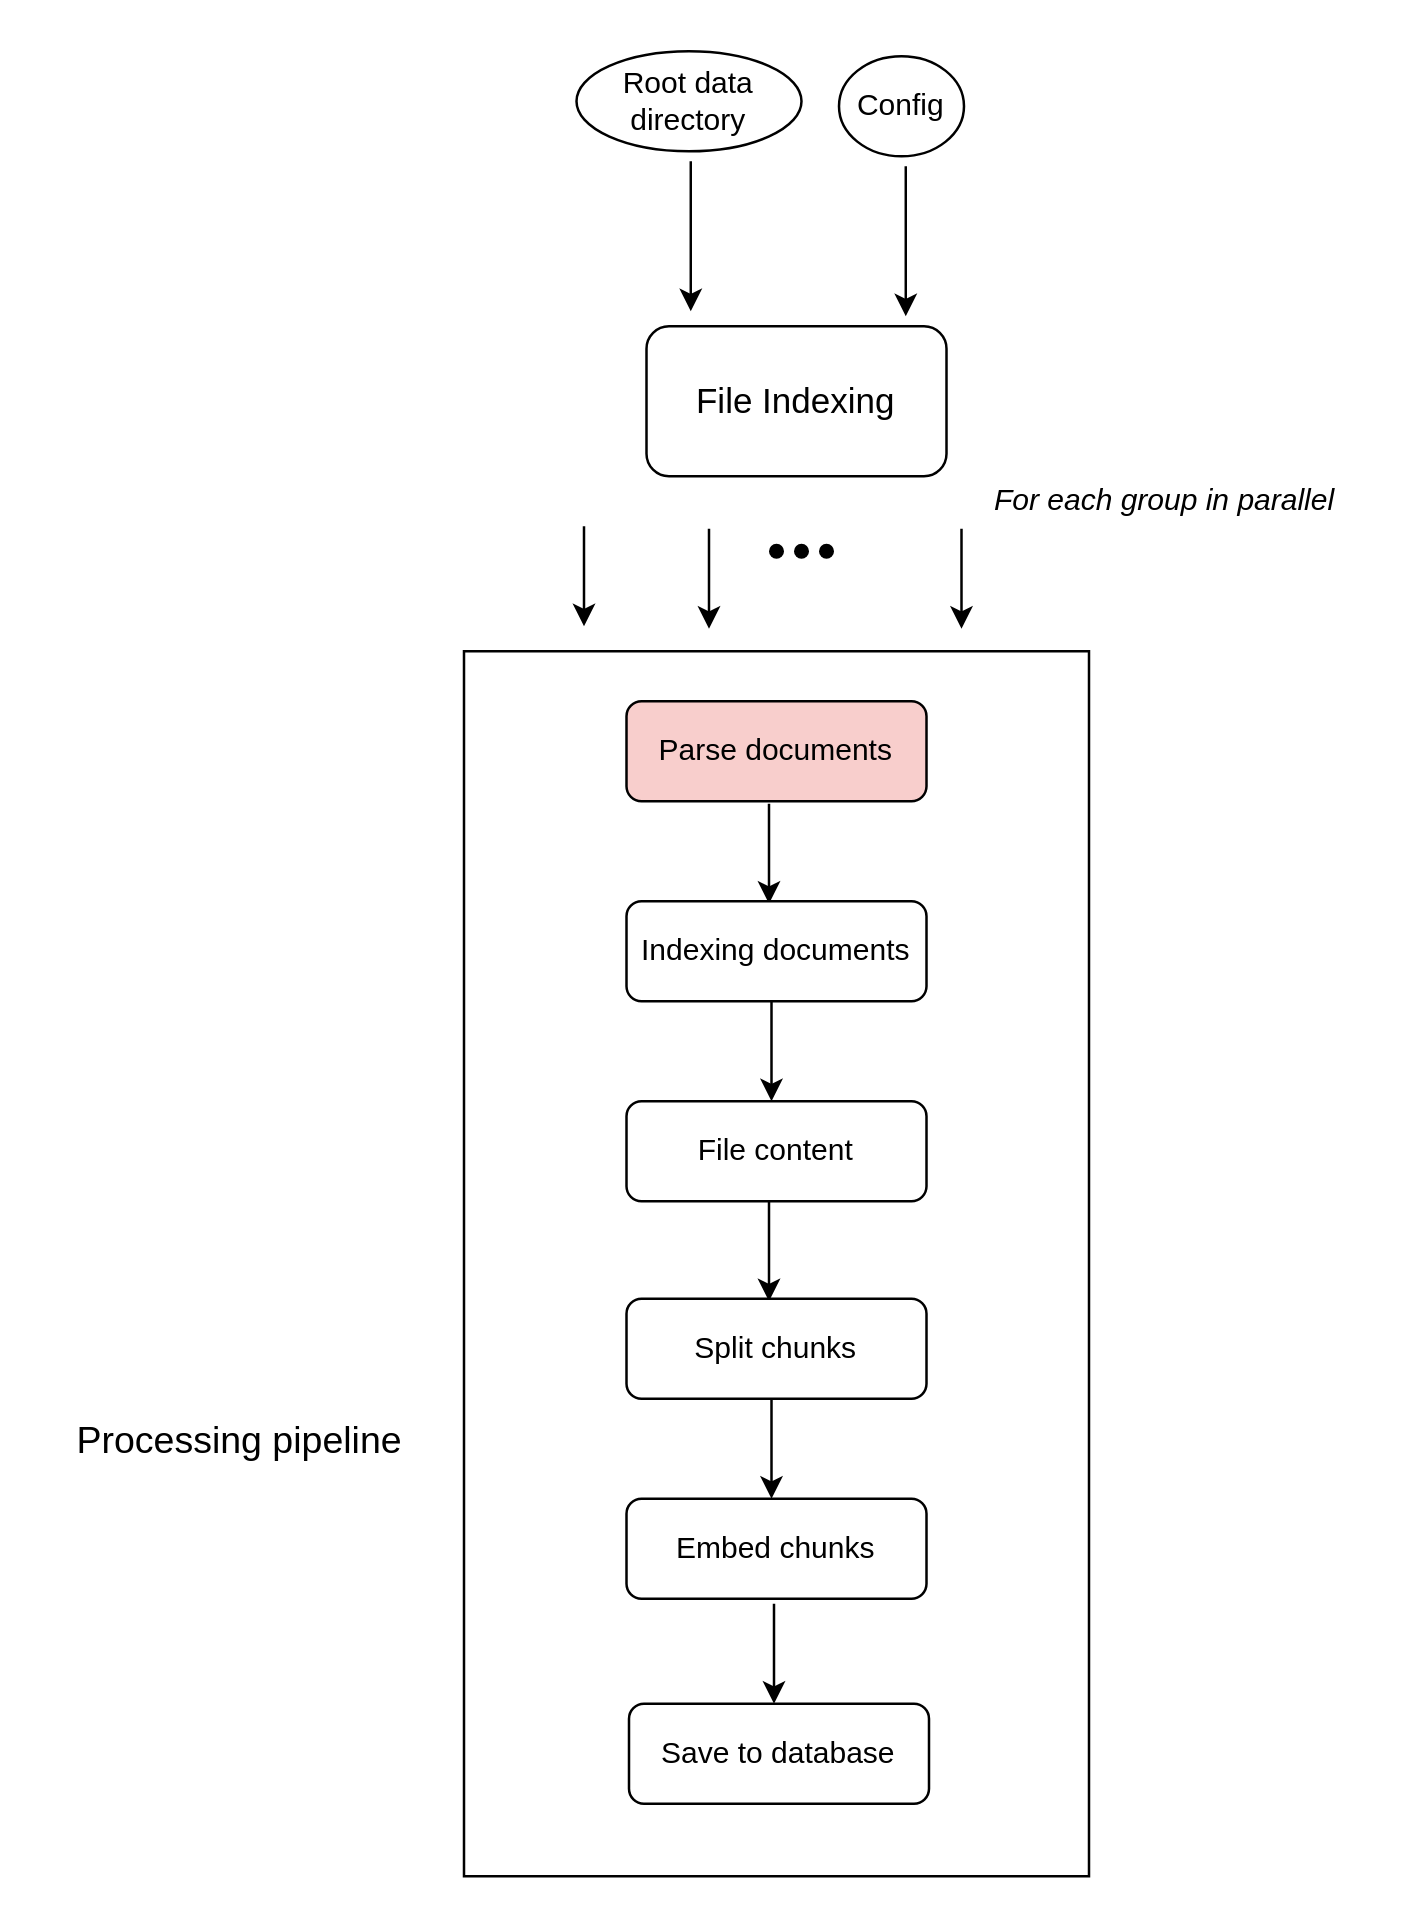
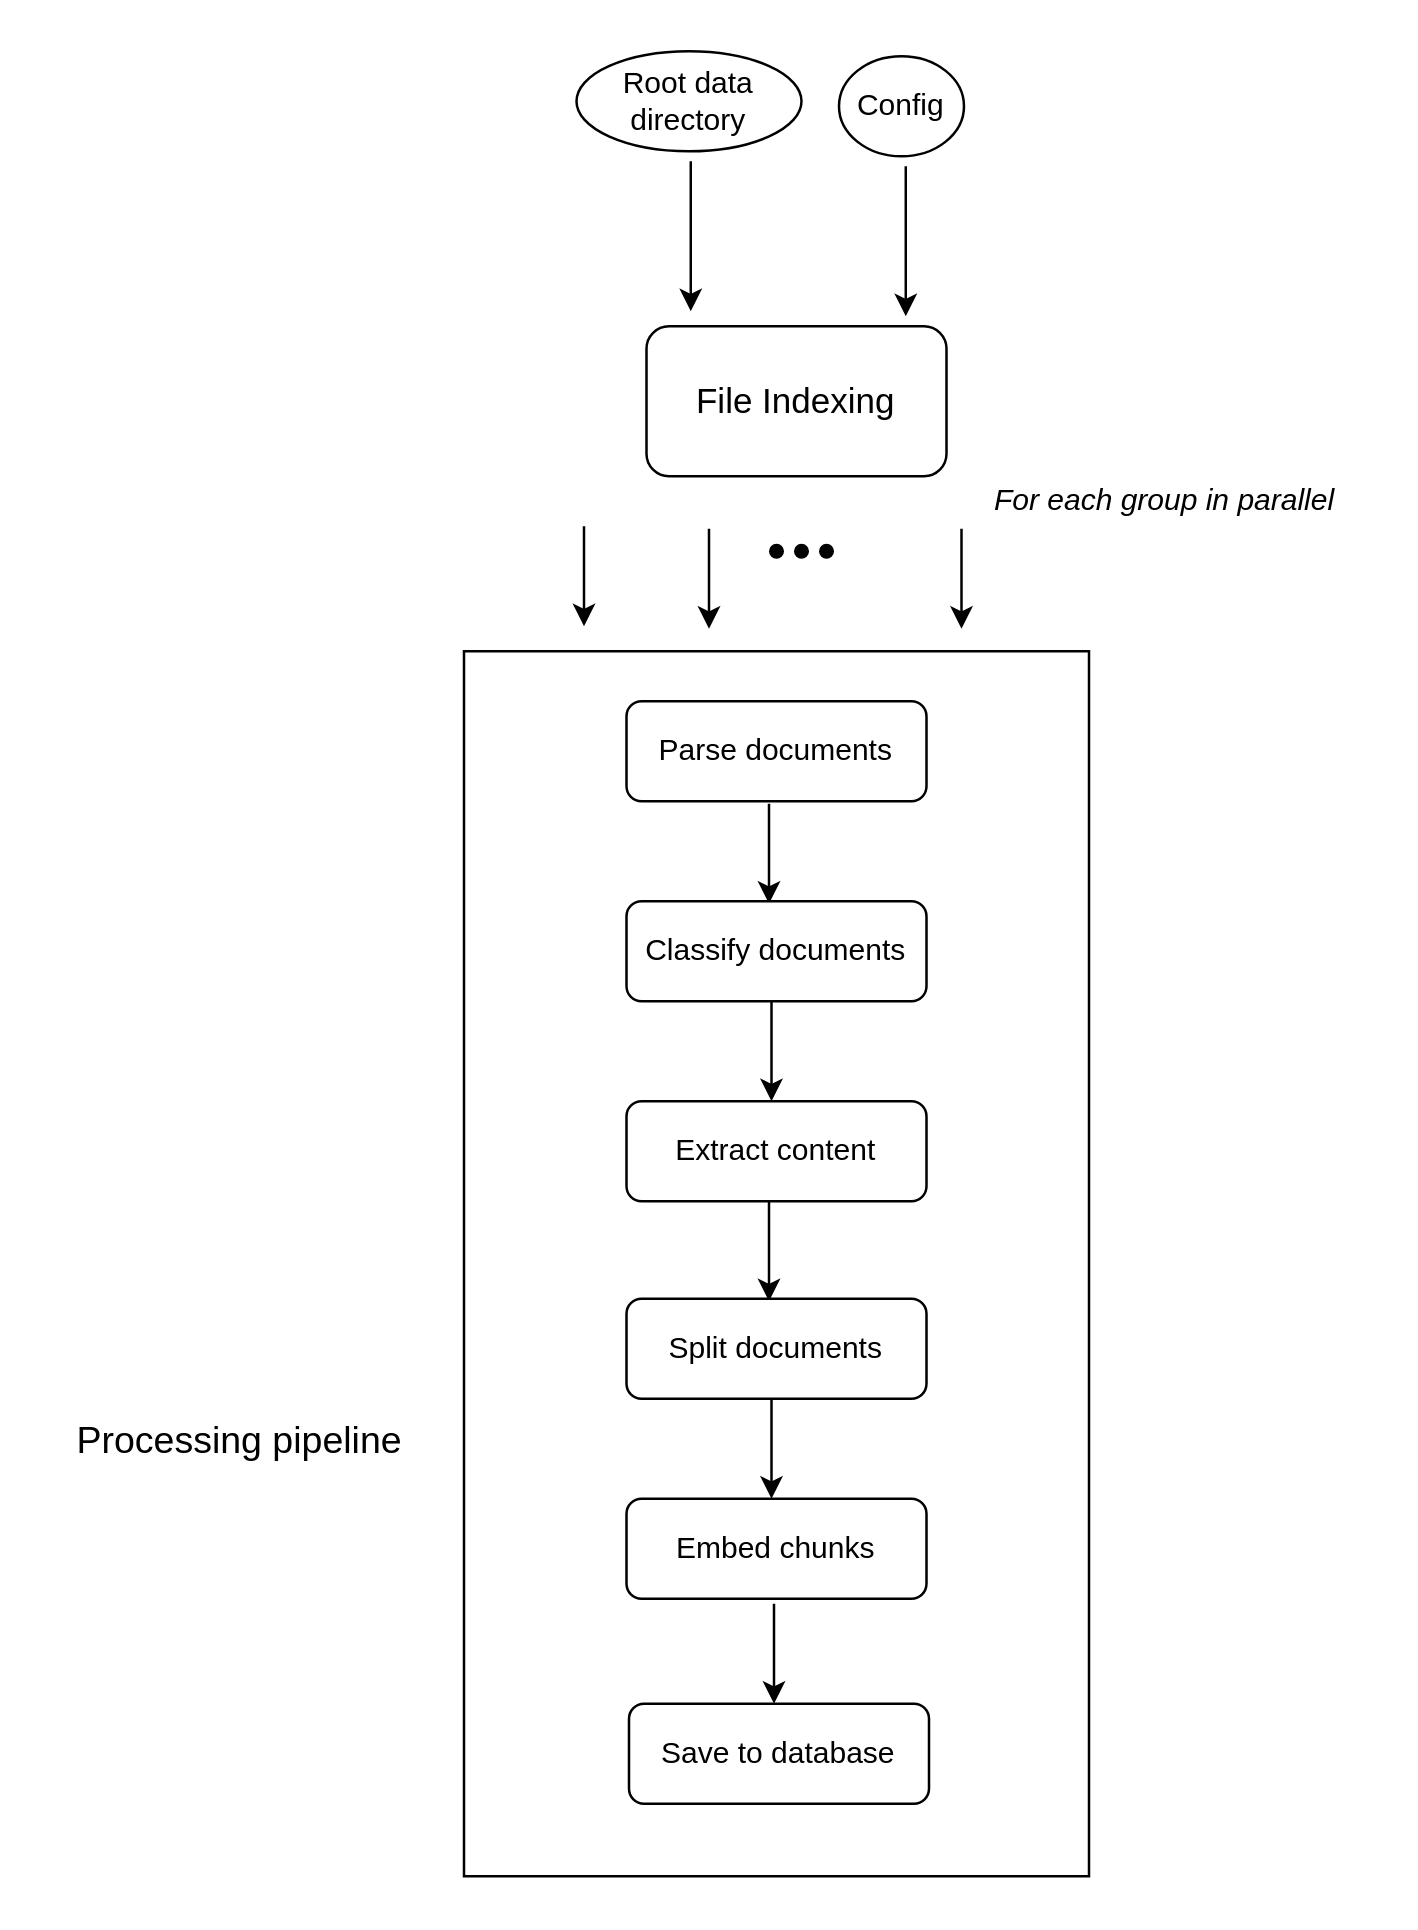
node "Parse documents": fillcolor #f8cecc -> #ffffff
node "Indexing documents": label "Indexing documents" -> "Classify documents"
node "File content": label "File content" -> "Extract content"
node "Split chunks": label "Split chunks" -> "Split documents"
